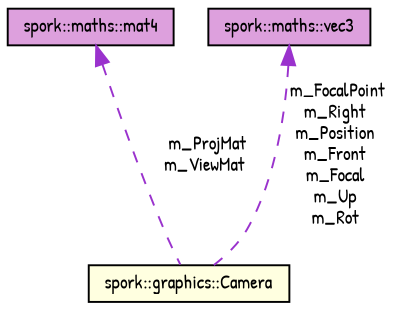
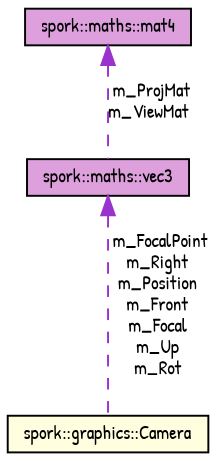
edge "spork::graphics::Camera" -> "spork::maths::mat4": now "spork::maths::vec3" -> "spork::maths::mat4"
